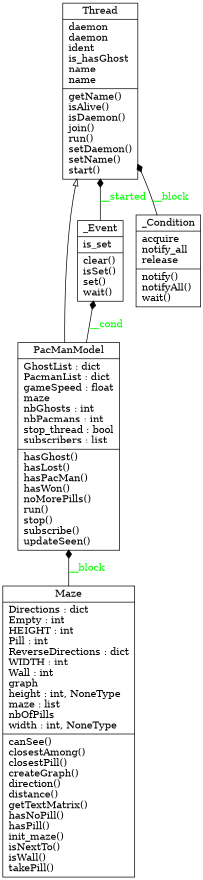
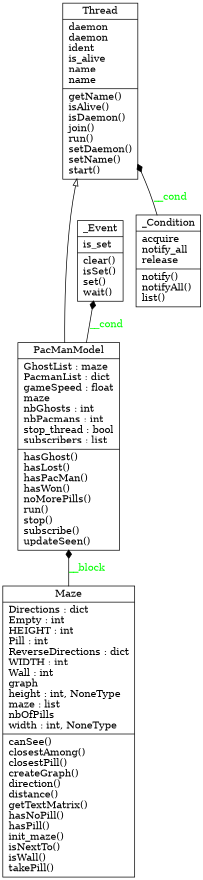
node "Thread": text "is_hasGhost" -> "is_alive"
edge "_Condition" -> "Thread": label "__block" -> "__cond"
edge "_Event" -> "Thread": removed, label "__started"
node "_Condition": text "wait()" -> "list()"
node "PacManModel": text "GhostList : dict" -> "GhostList : maze"
